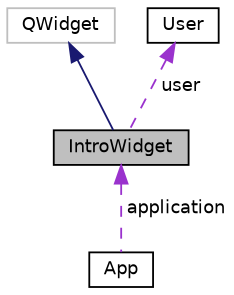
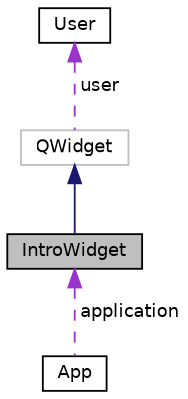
edge "IntroWidget" -> "User": now "QWidget" -> "User"
